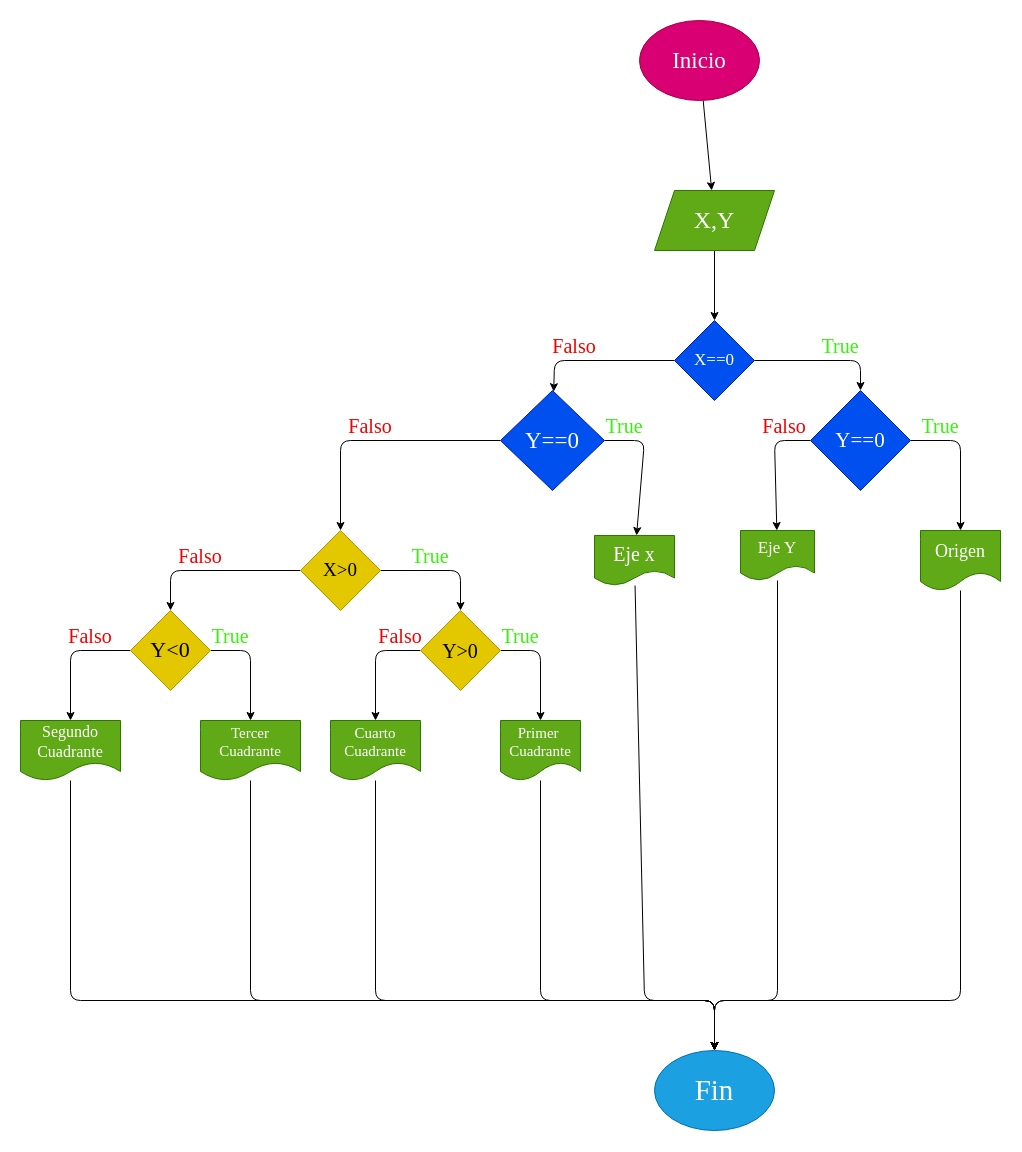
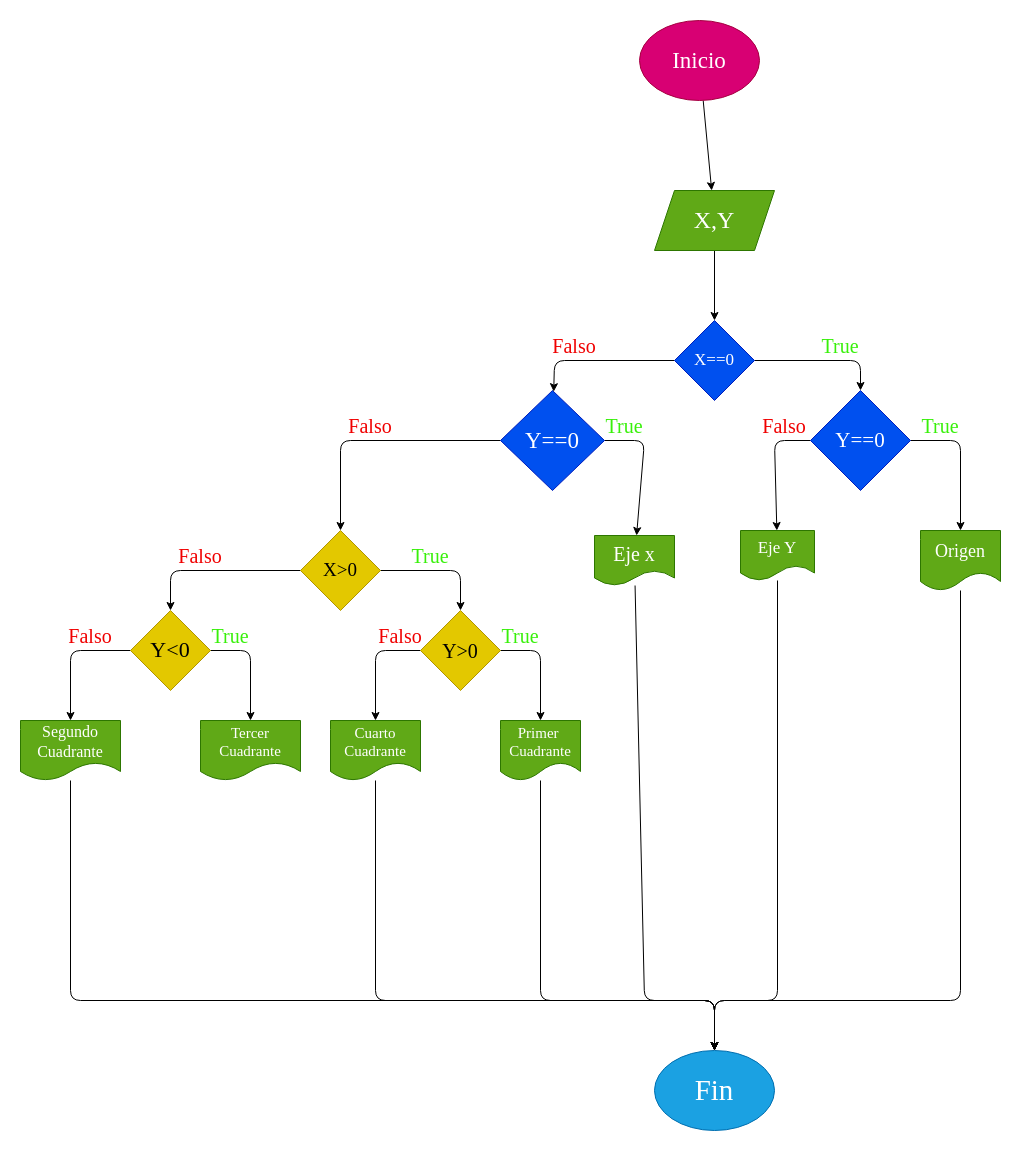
edge "TercerCuadrante" -> "Fin": removed
